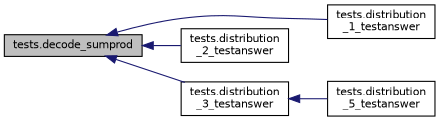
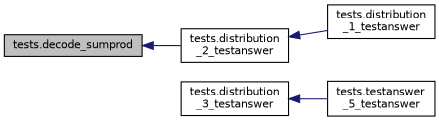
edge "tests.distribution _1_testanswer" -> "tests.decode_sumprod": now "tests.distribution _1_testanswer" -> "tests.distribution _2_testanswer"
edge "tests.distribution _3_testanswer" -> "tests.decode_sumprod": removed
node "tests.distribution _5_testanswer": label "tests.distribution _5_testanswer" -> "tests.testanswer _5_testanswer"
